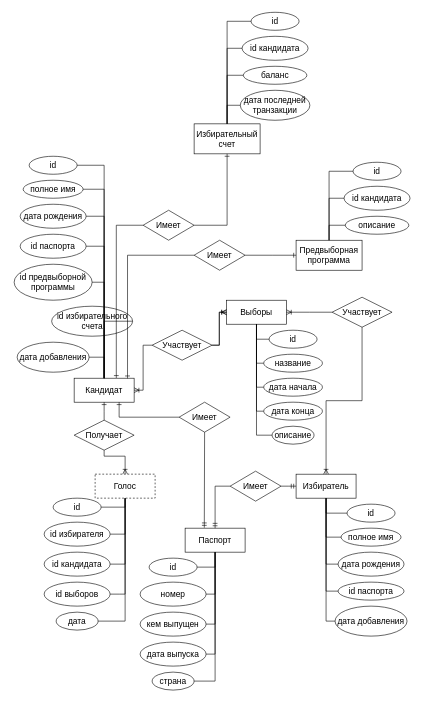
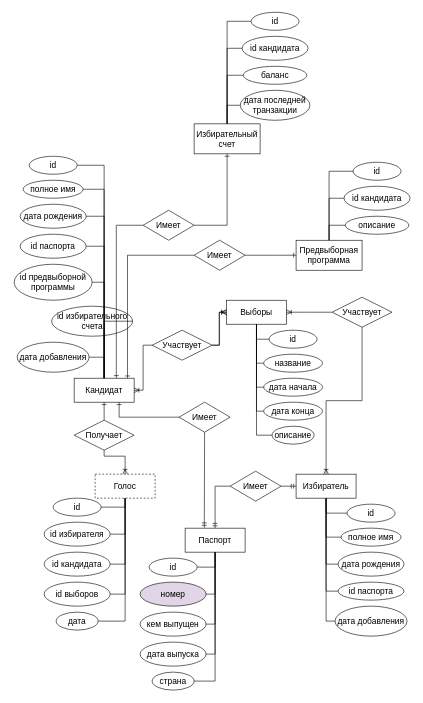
node "номер": fillcolor #ffffff -> #e1d5e7
